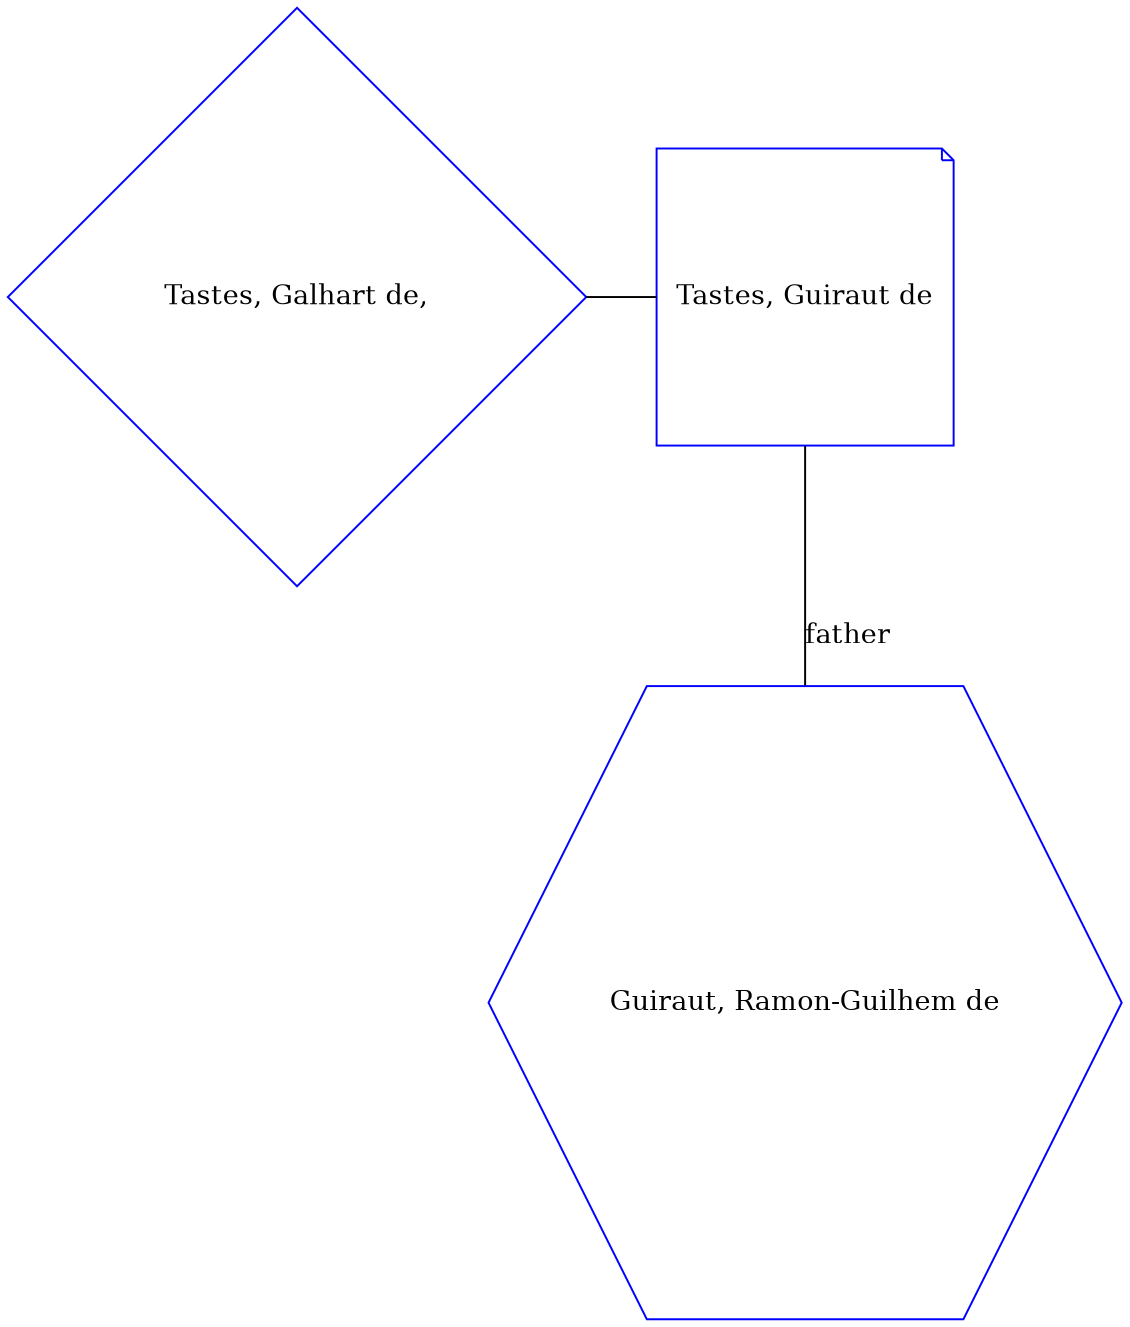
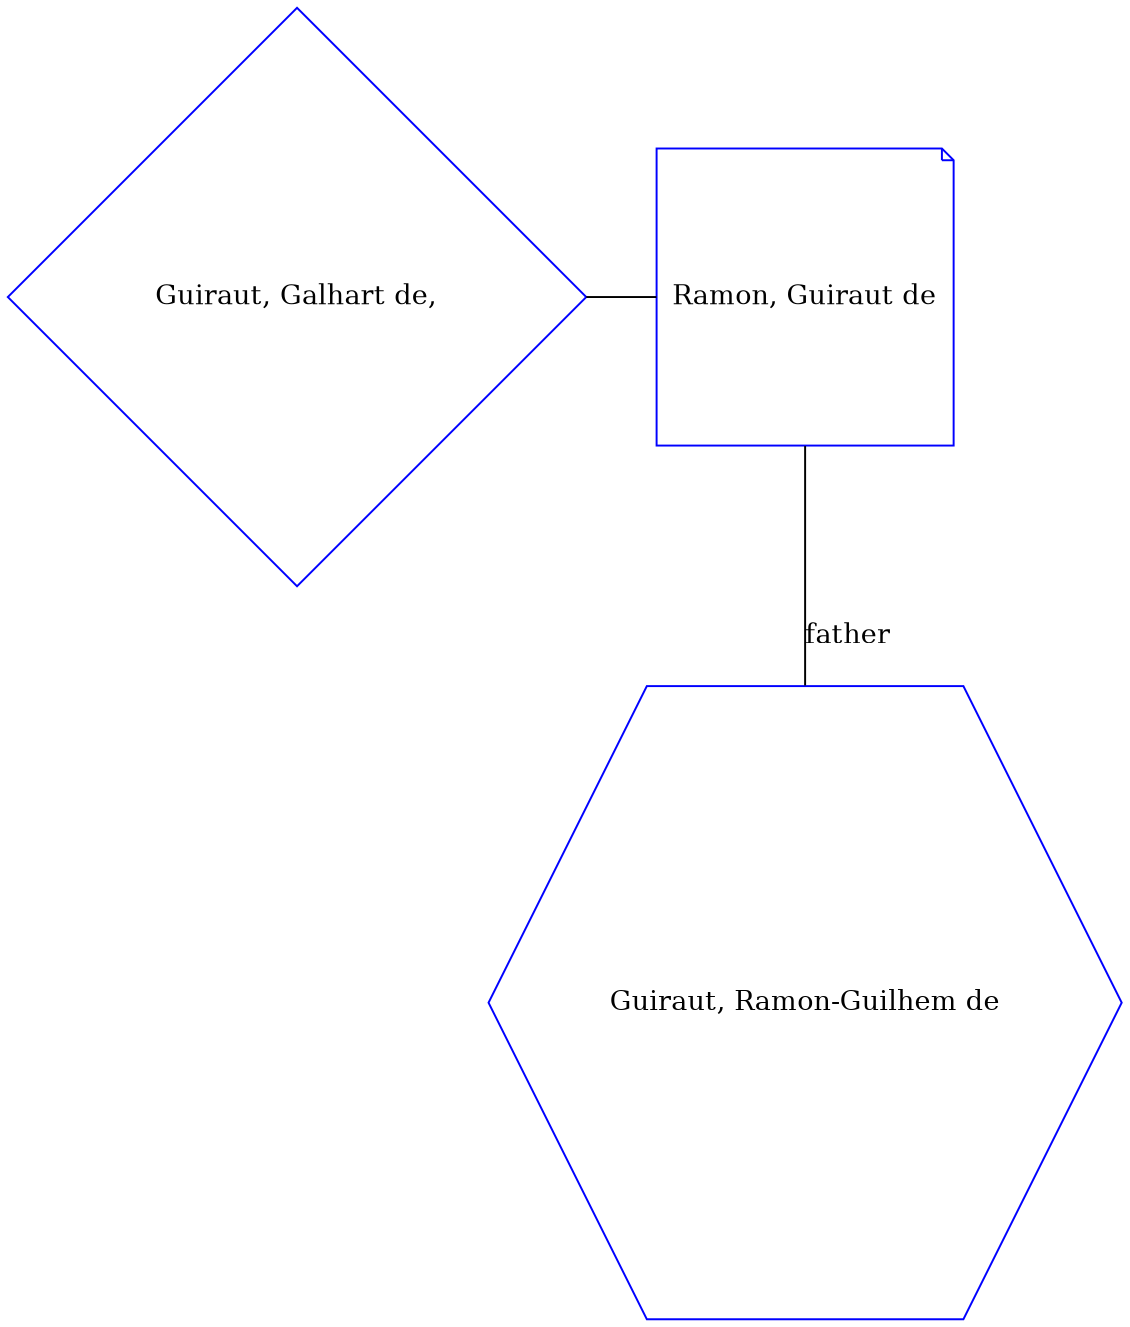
node "Tastes, Galhart de,": label "Tastes, Galhart de," -> "Guiraut, Galhart de,"
node "Tastes, Guiraut de": label "Tastes, Guiraut de" -> "Ramon, Guiraut de"
